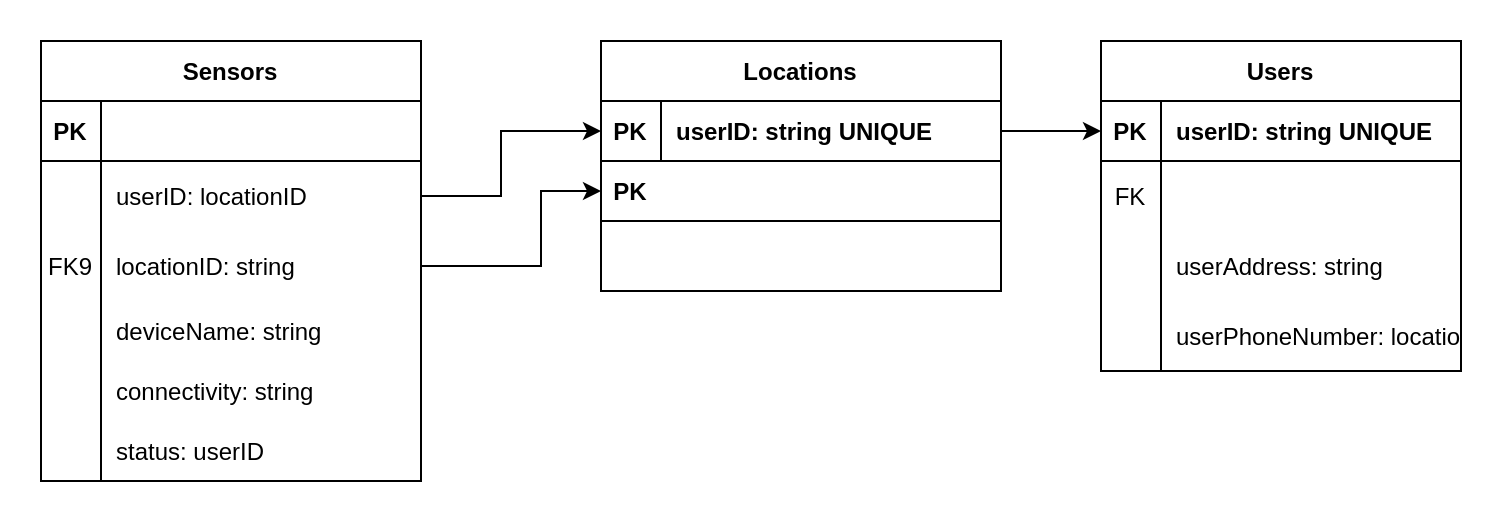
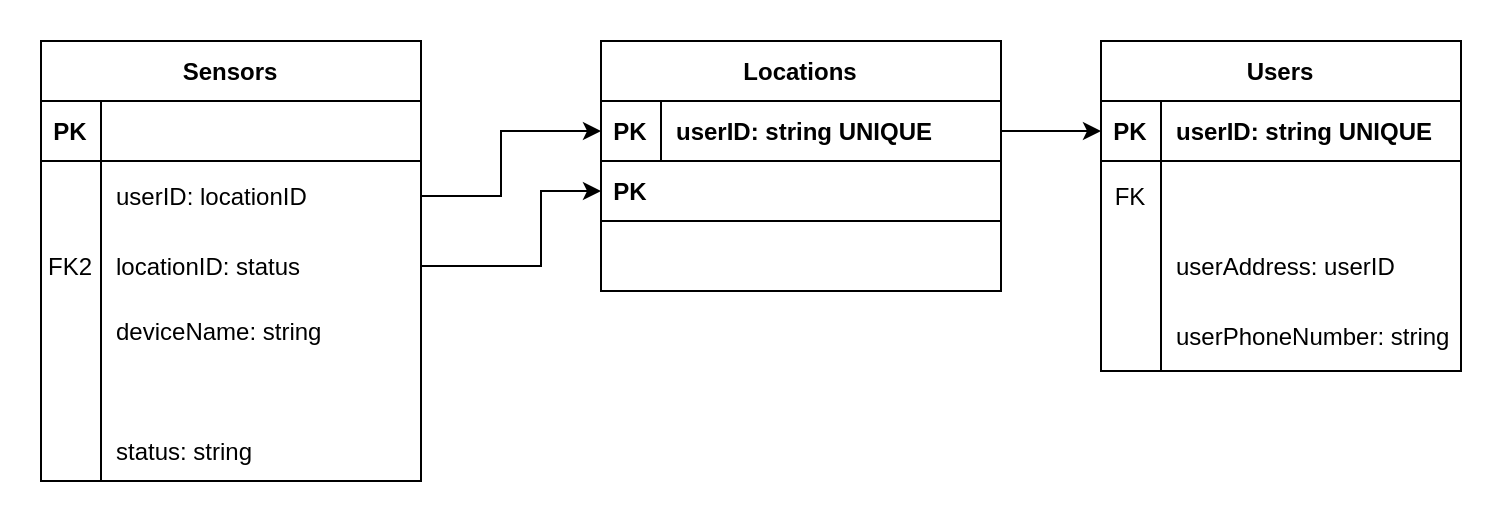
node "FK9": label "FK9" -> "FK2"
node "locationID: string": label "locationID: string" -> "locationID: status"
node "userAddress: string": label "userAddress: string" -> "userAddress: userID"
node "userPhoneNumber: locationID": label "userPhoneNumber: locationID" -> "userPhoneNumber: string"
node "connectivity: string": removed
node "status: userID": label "status: userID" -> "status: string"
